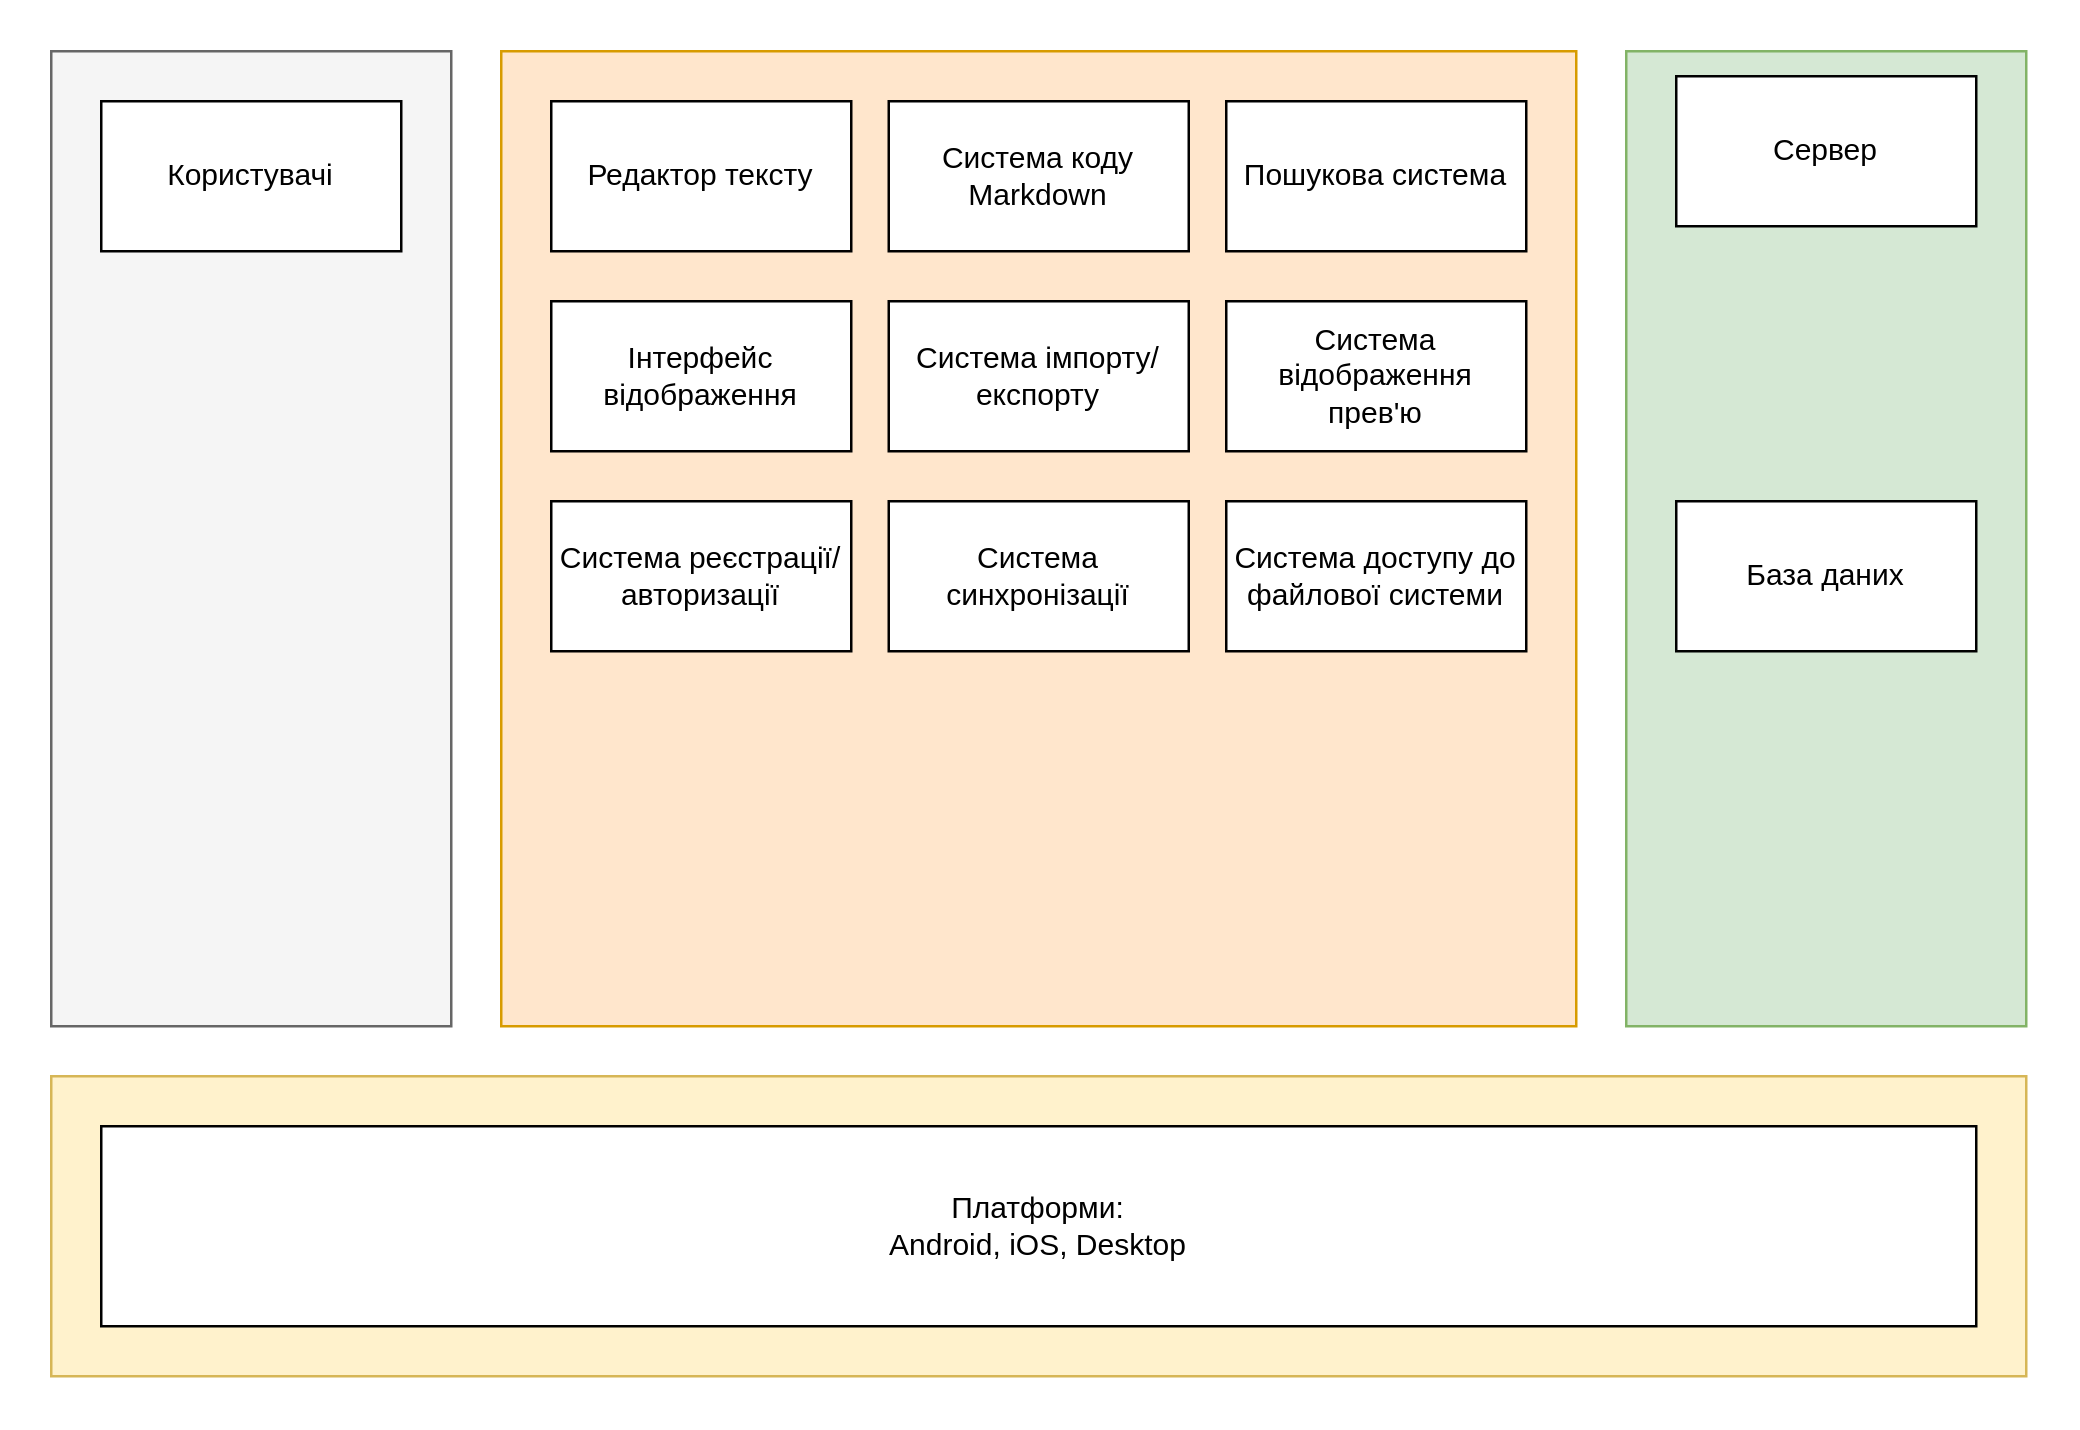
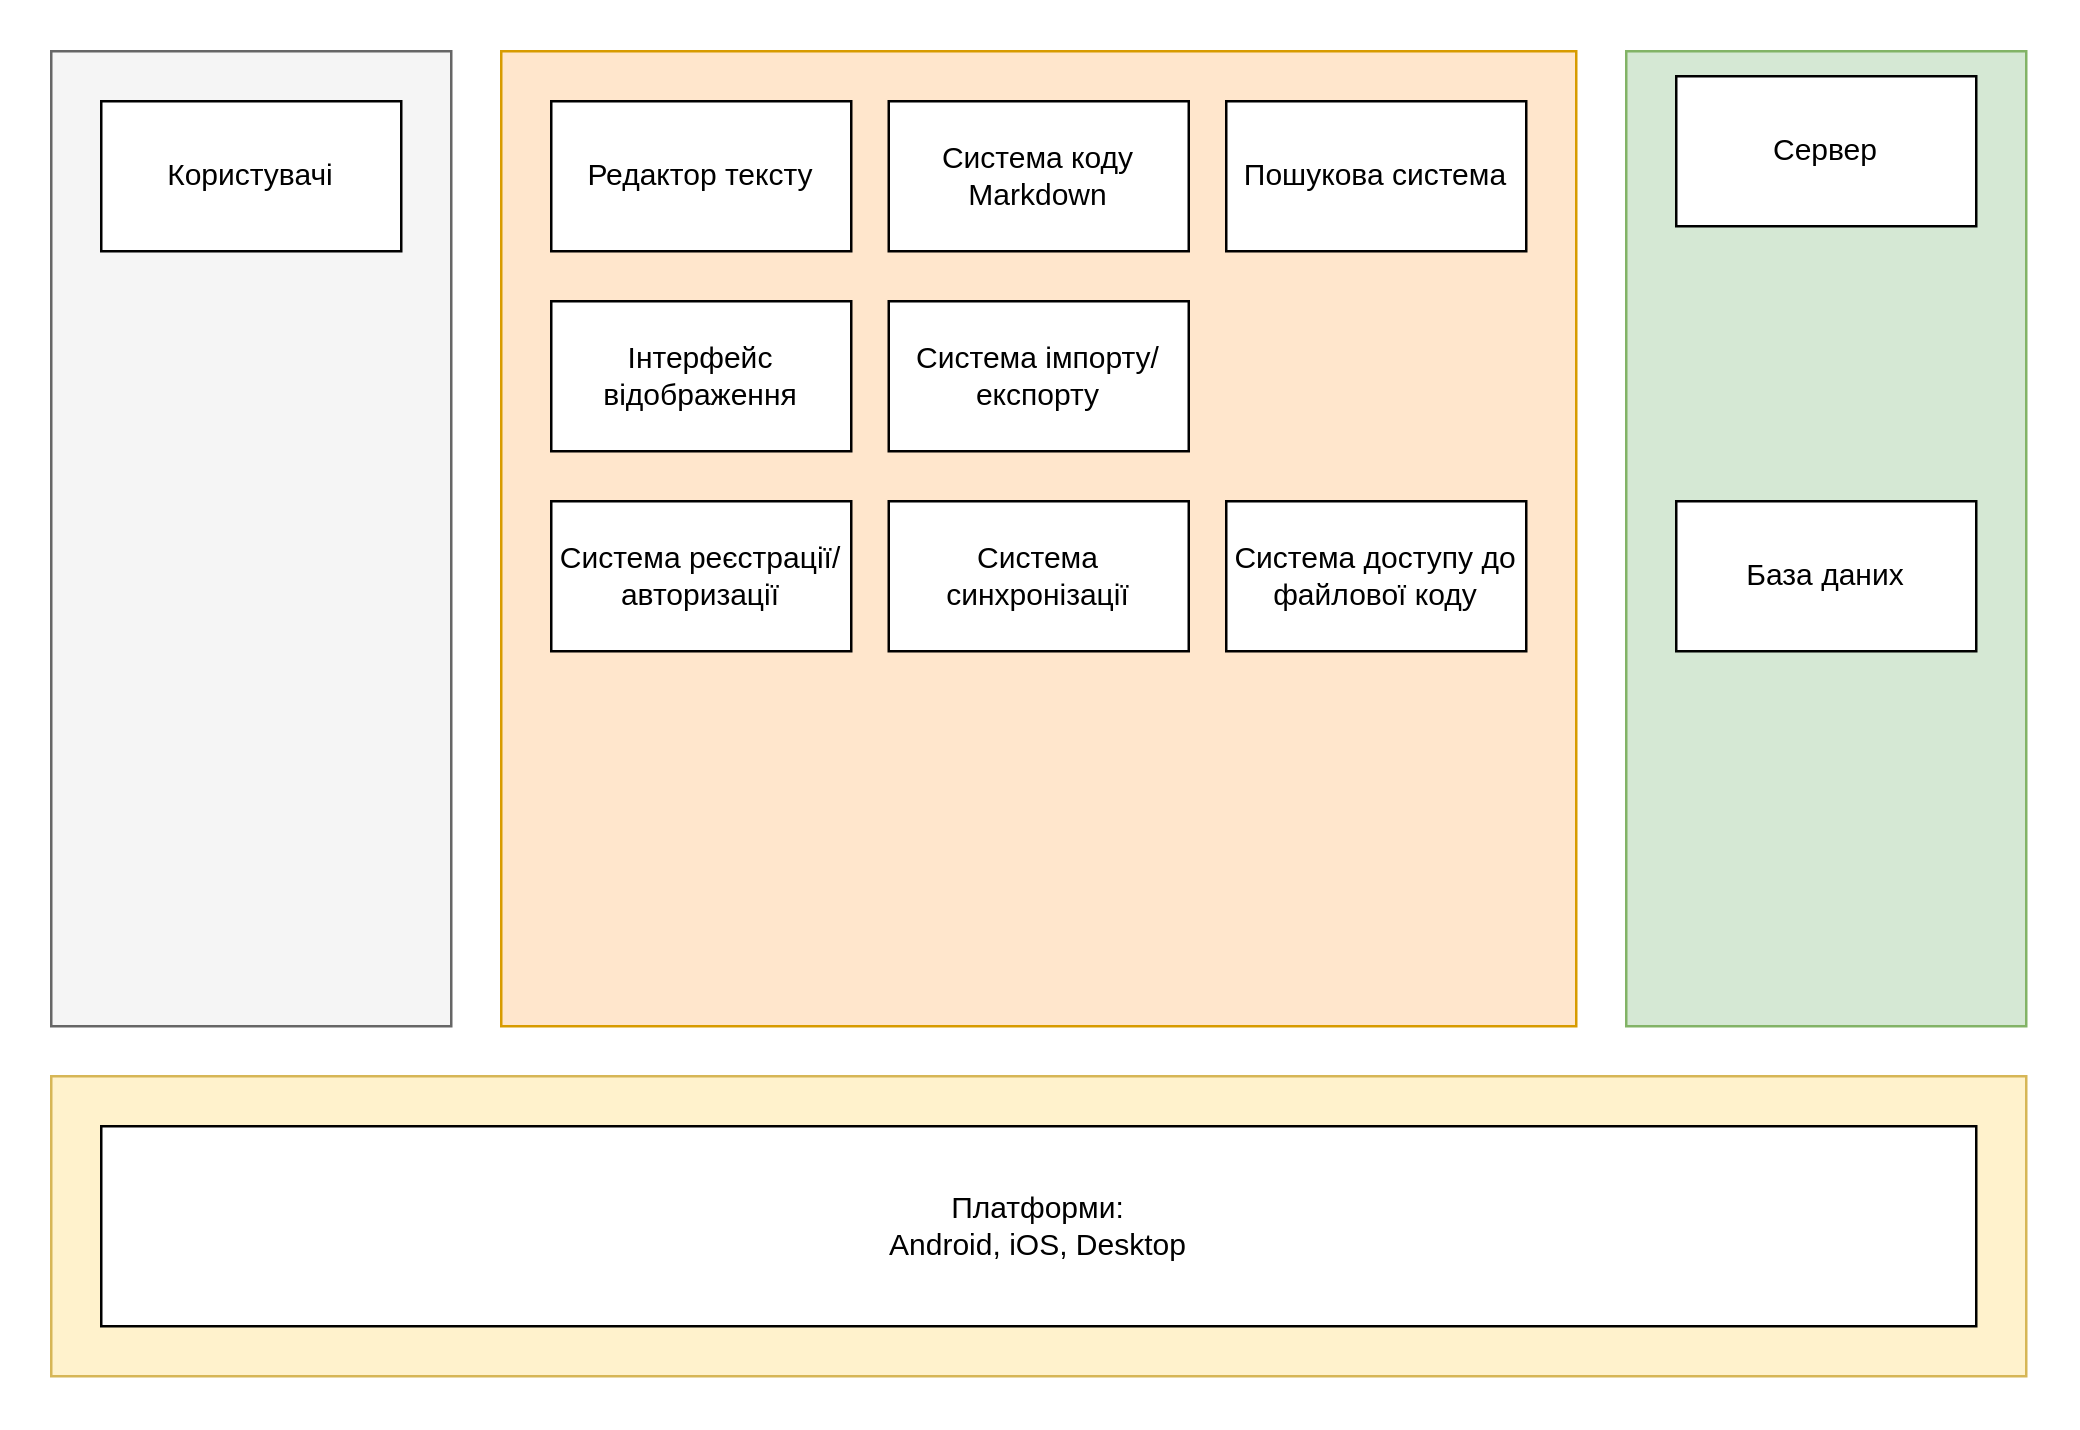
node "Система відображення прев'ю": removed
node "Система доступу до файлової системи": label "Система доступу до файлової системи" -> "Система доступу до файлової коду"
